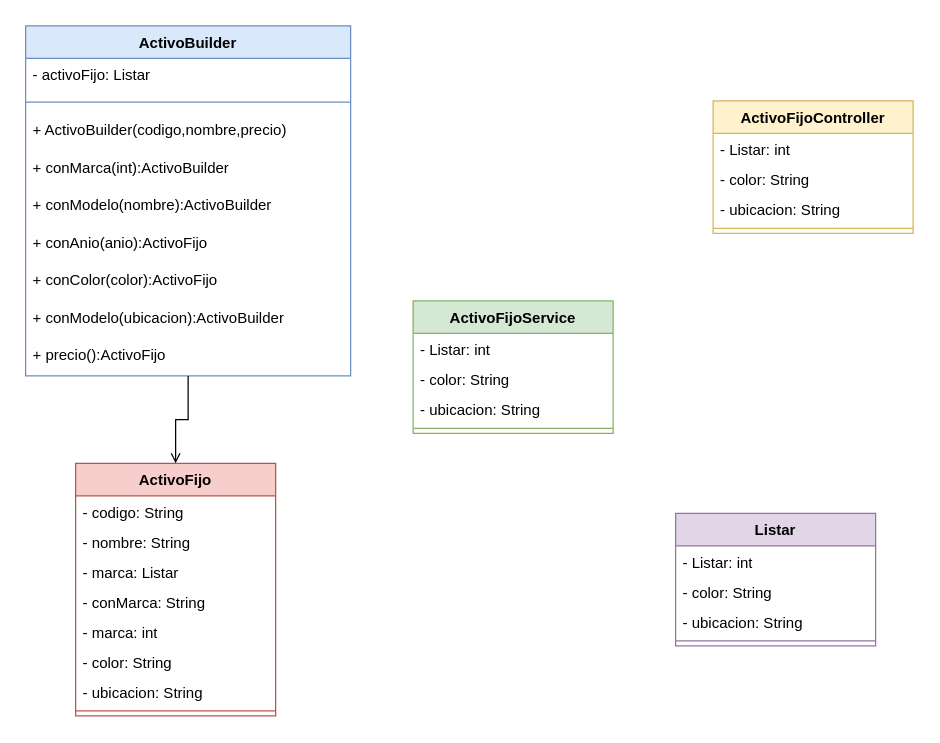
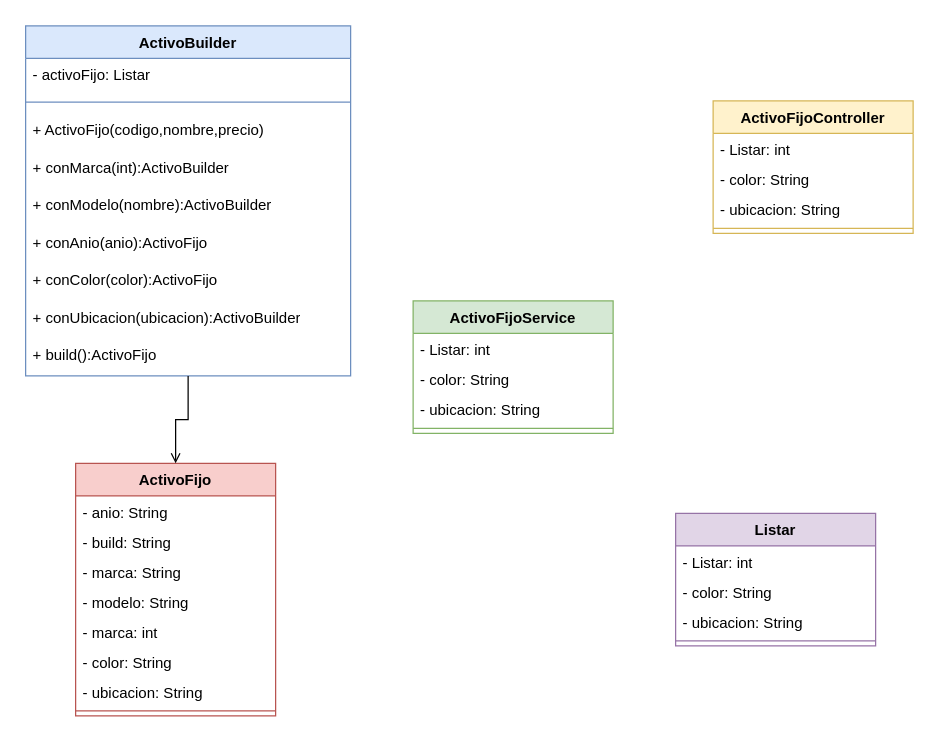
node "+ ActivoBuilder(codigo,nombre,precio)": label "+ ActivoBuilder(codigo,nombre,precio)" -> "+ ActivoFijo(codigo,nombre,precio)"
node "+ conModelo(ubicacion):ActivoBuilder": label "+ conModelo(ubicacion):ActivoBuilder" -> "+ conUbicacion(ubicacion):ActivoBuilder"
node "+ precio():ActivoFijo": label "+ precio():ActivoFijo" -> "+ build():ActivoFijo"
node "- codigo: String": label "- codigo: String" -> "- anio: String"
node "- nombre: String": label "- nombre: String" -> "- build: String"
node "- marca: Listar": label "- marca: Listar" -> "- marca: String"
node "- conMarca: String": label "- conMarca: String" -> "- modelo: String"
